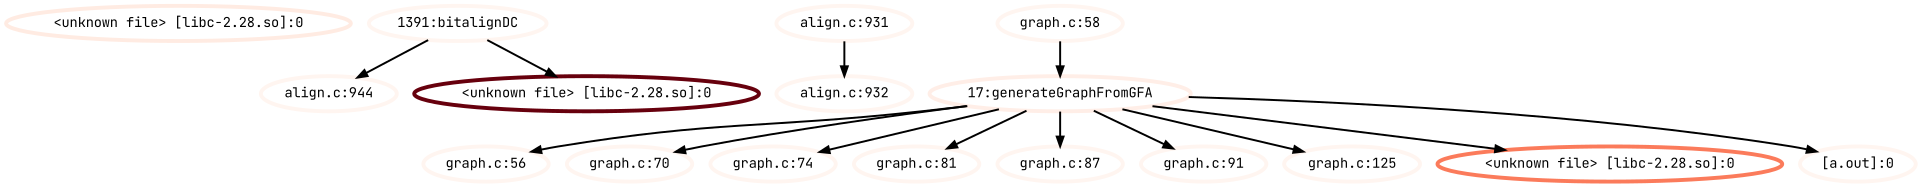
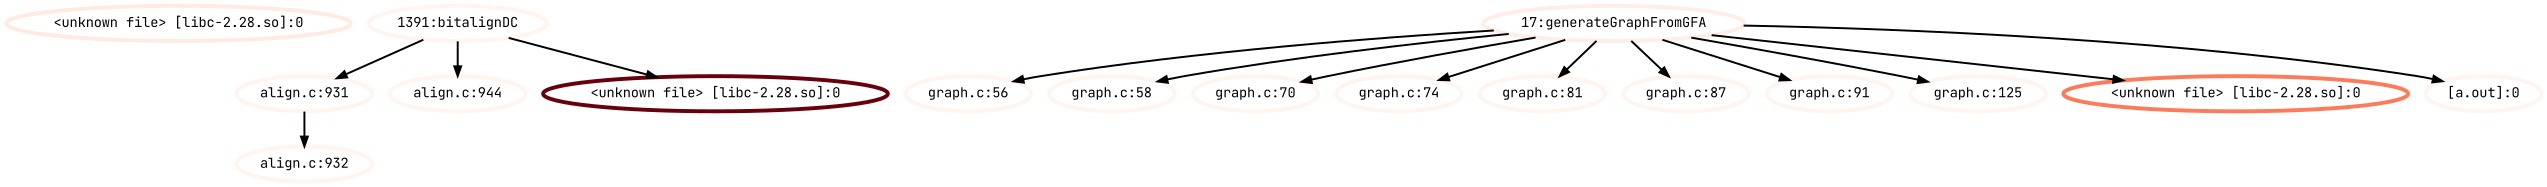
edge "graph.c:58" -> "17:generateGraphFromGFA": reversed
edge "1391:bitalignDC" -> "align.c:931": added
